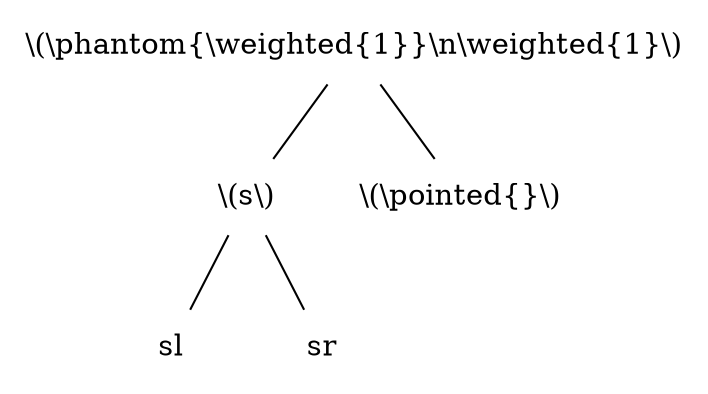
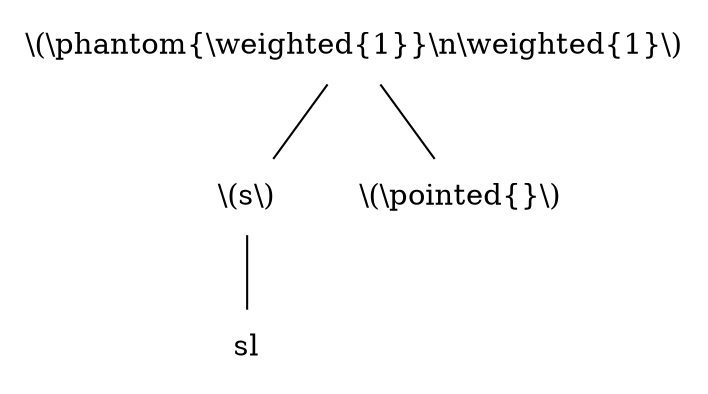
node "sr": removed
